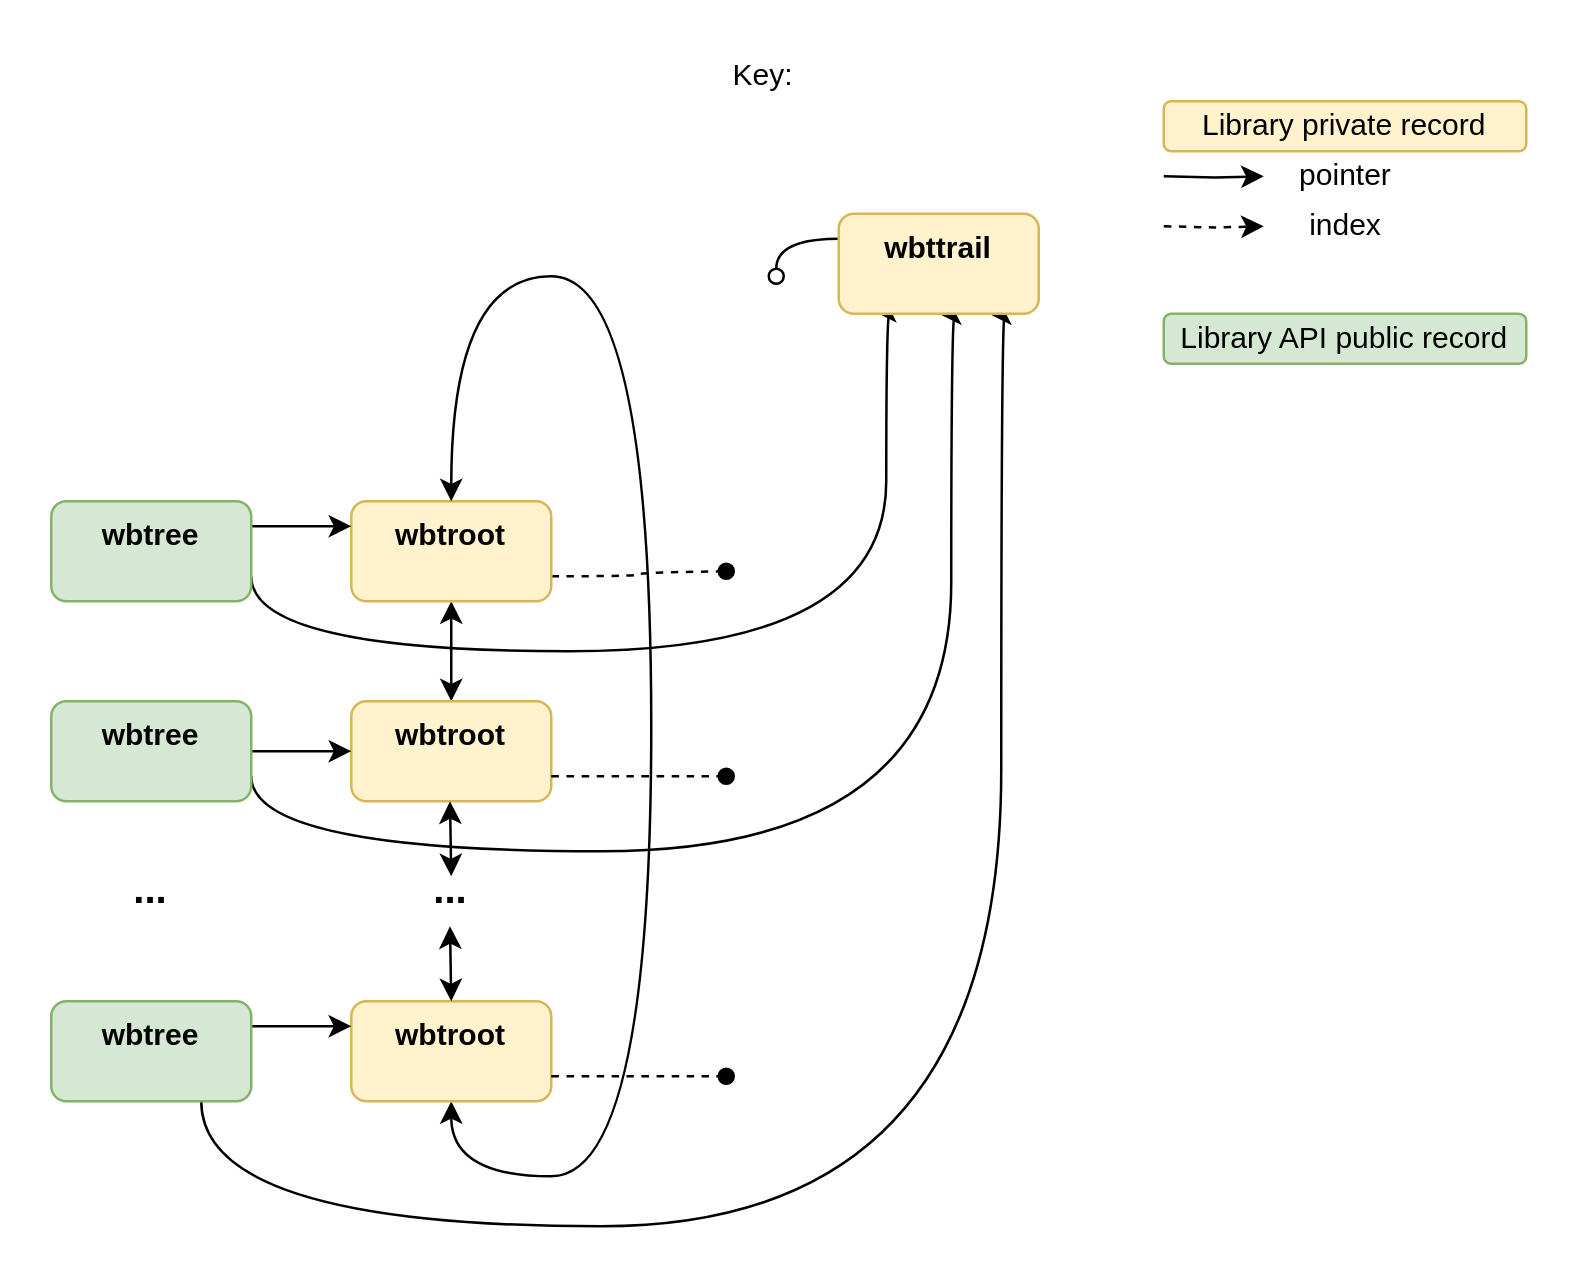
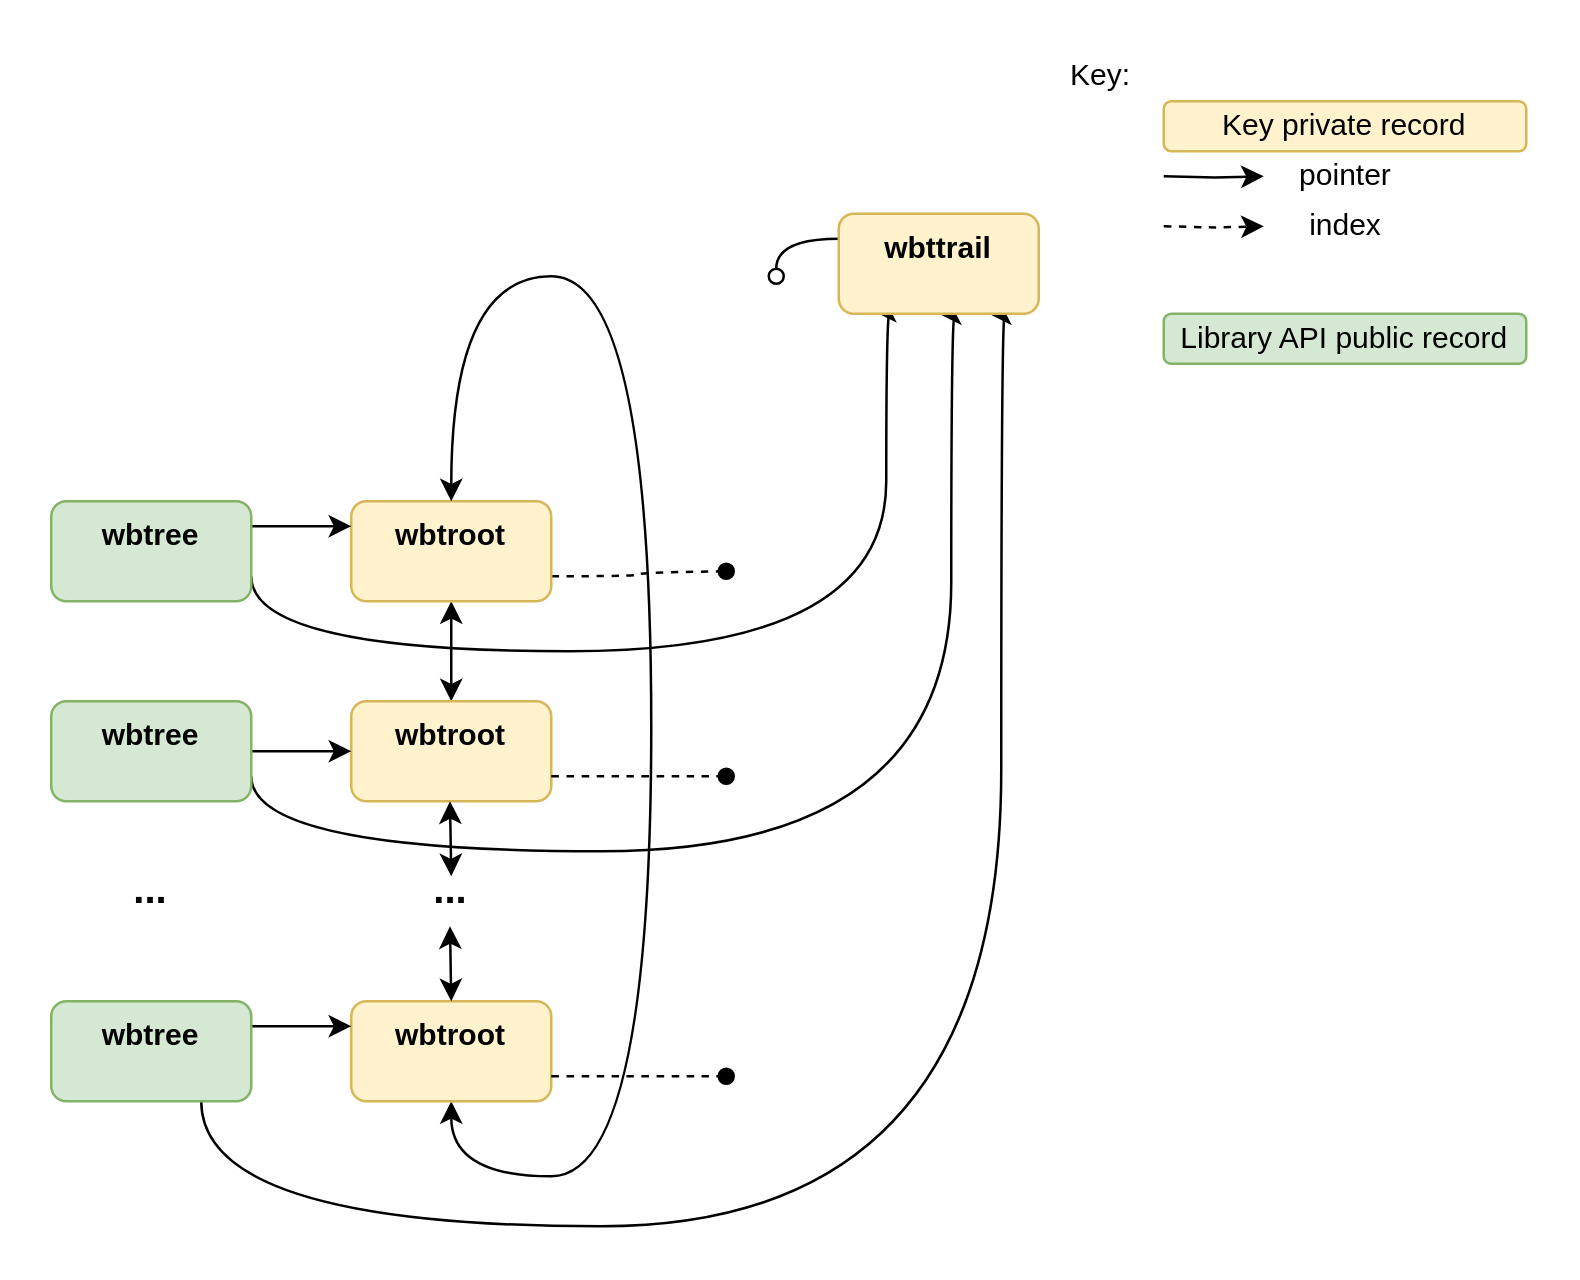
node "Key:": moved (764, 76) -> (1101, 76)
node "Library private record": label "Library private record" -> "Key private record"
